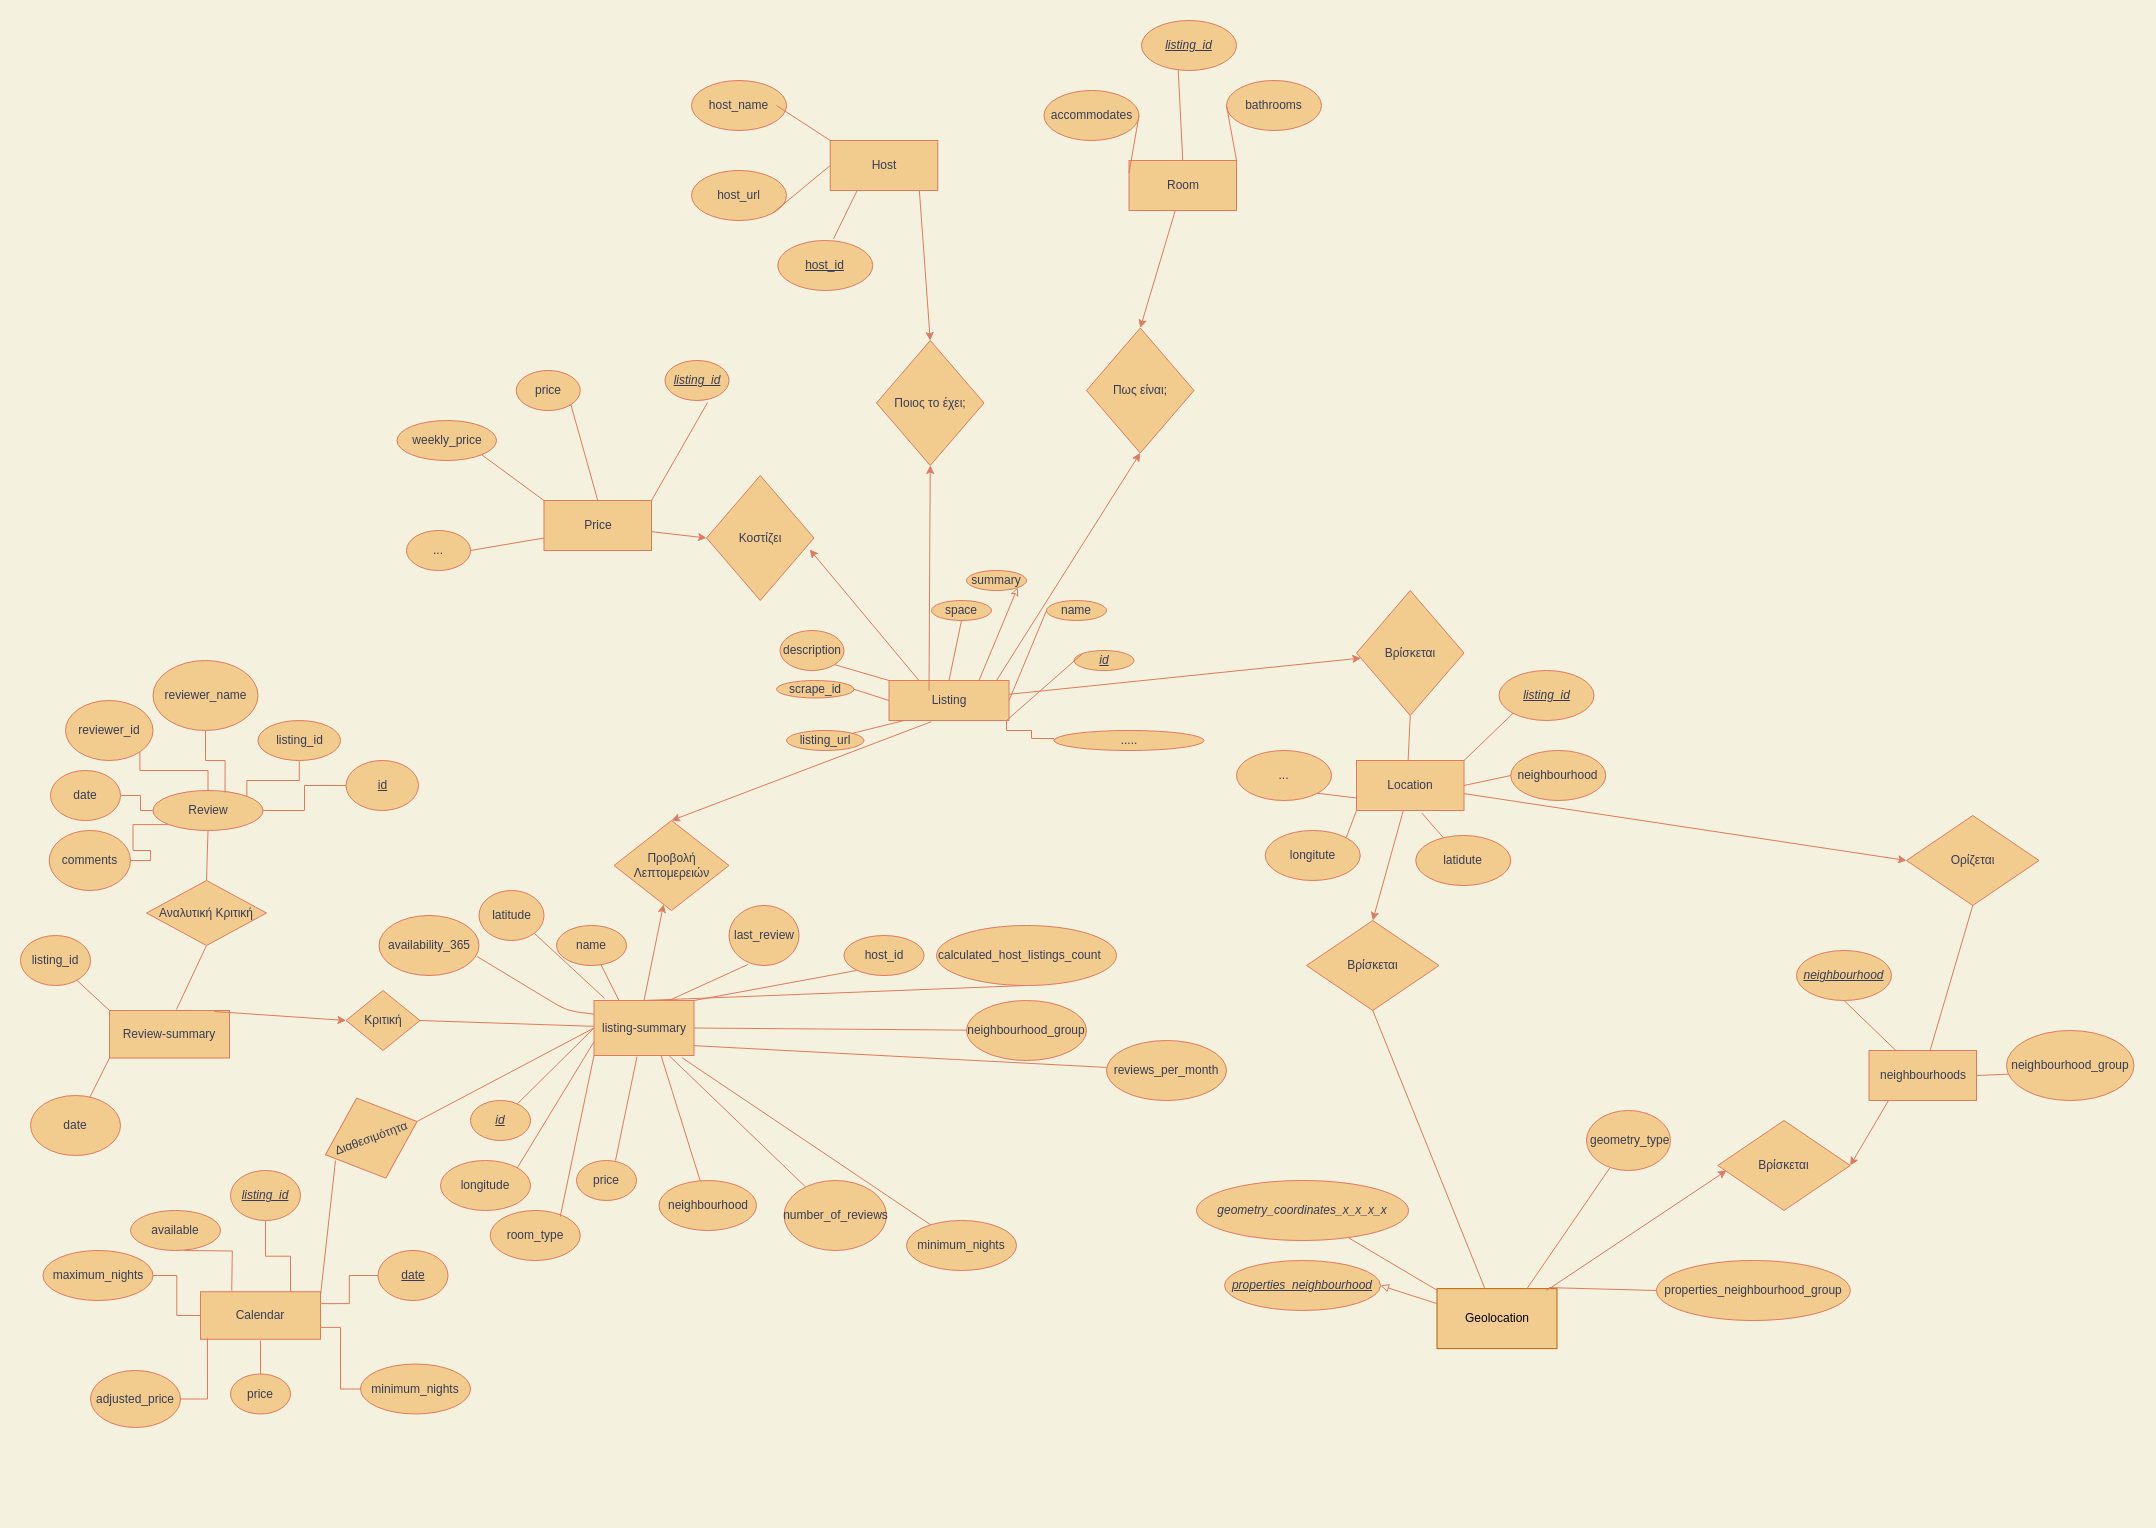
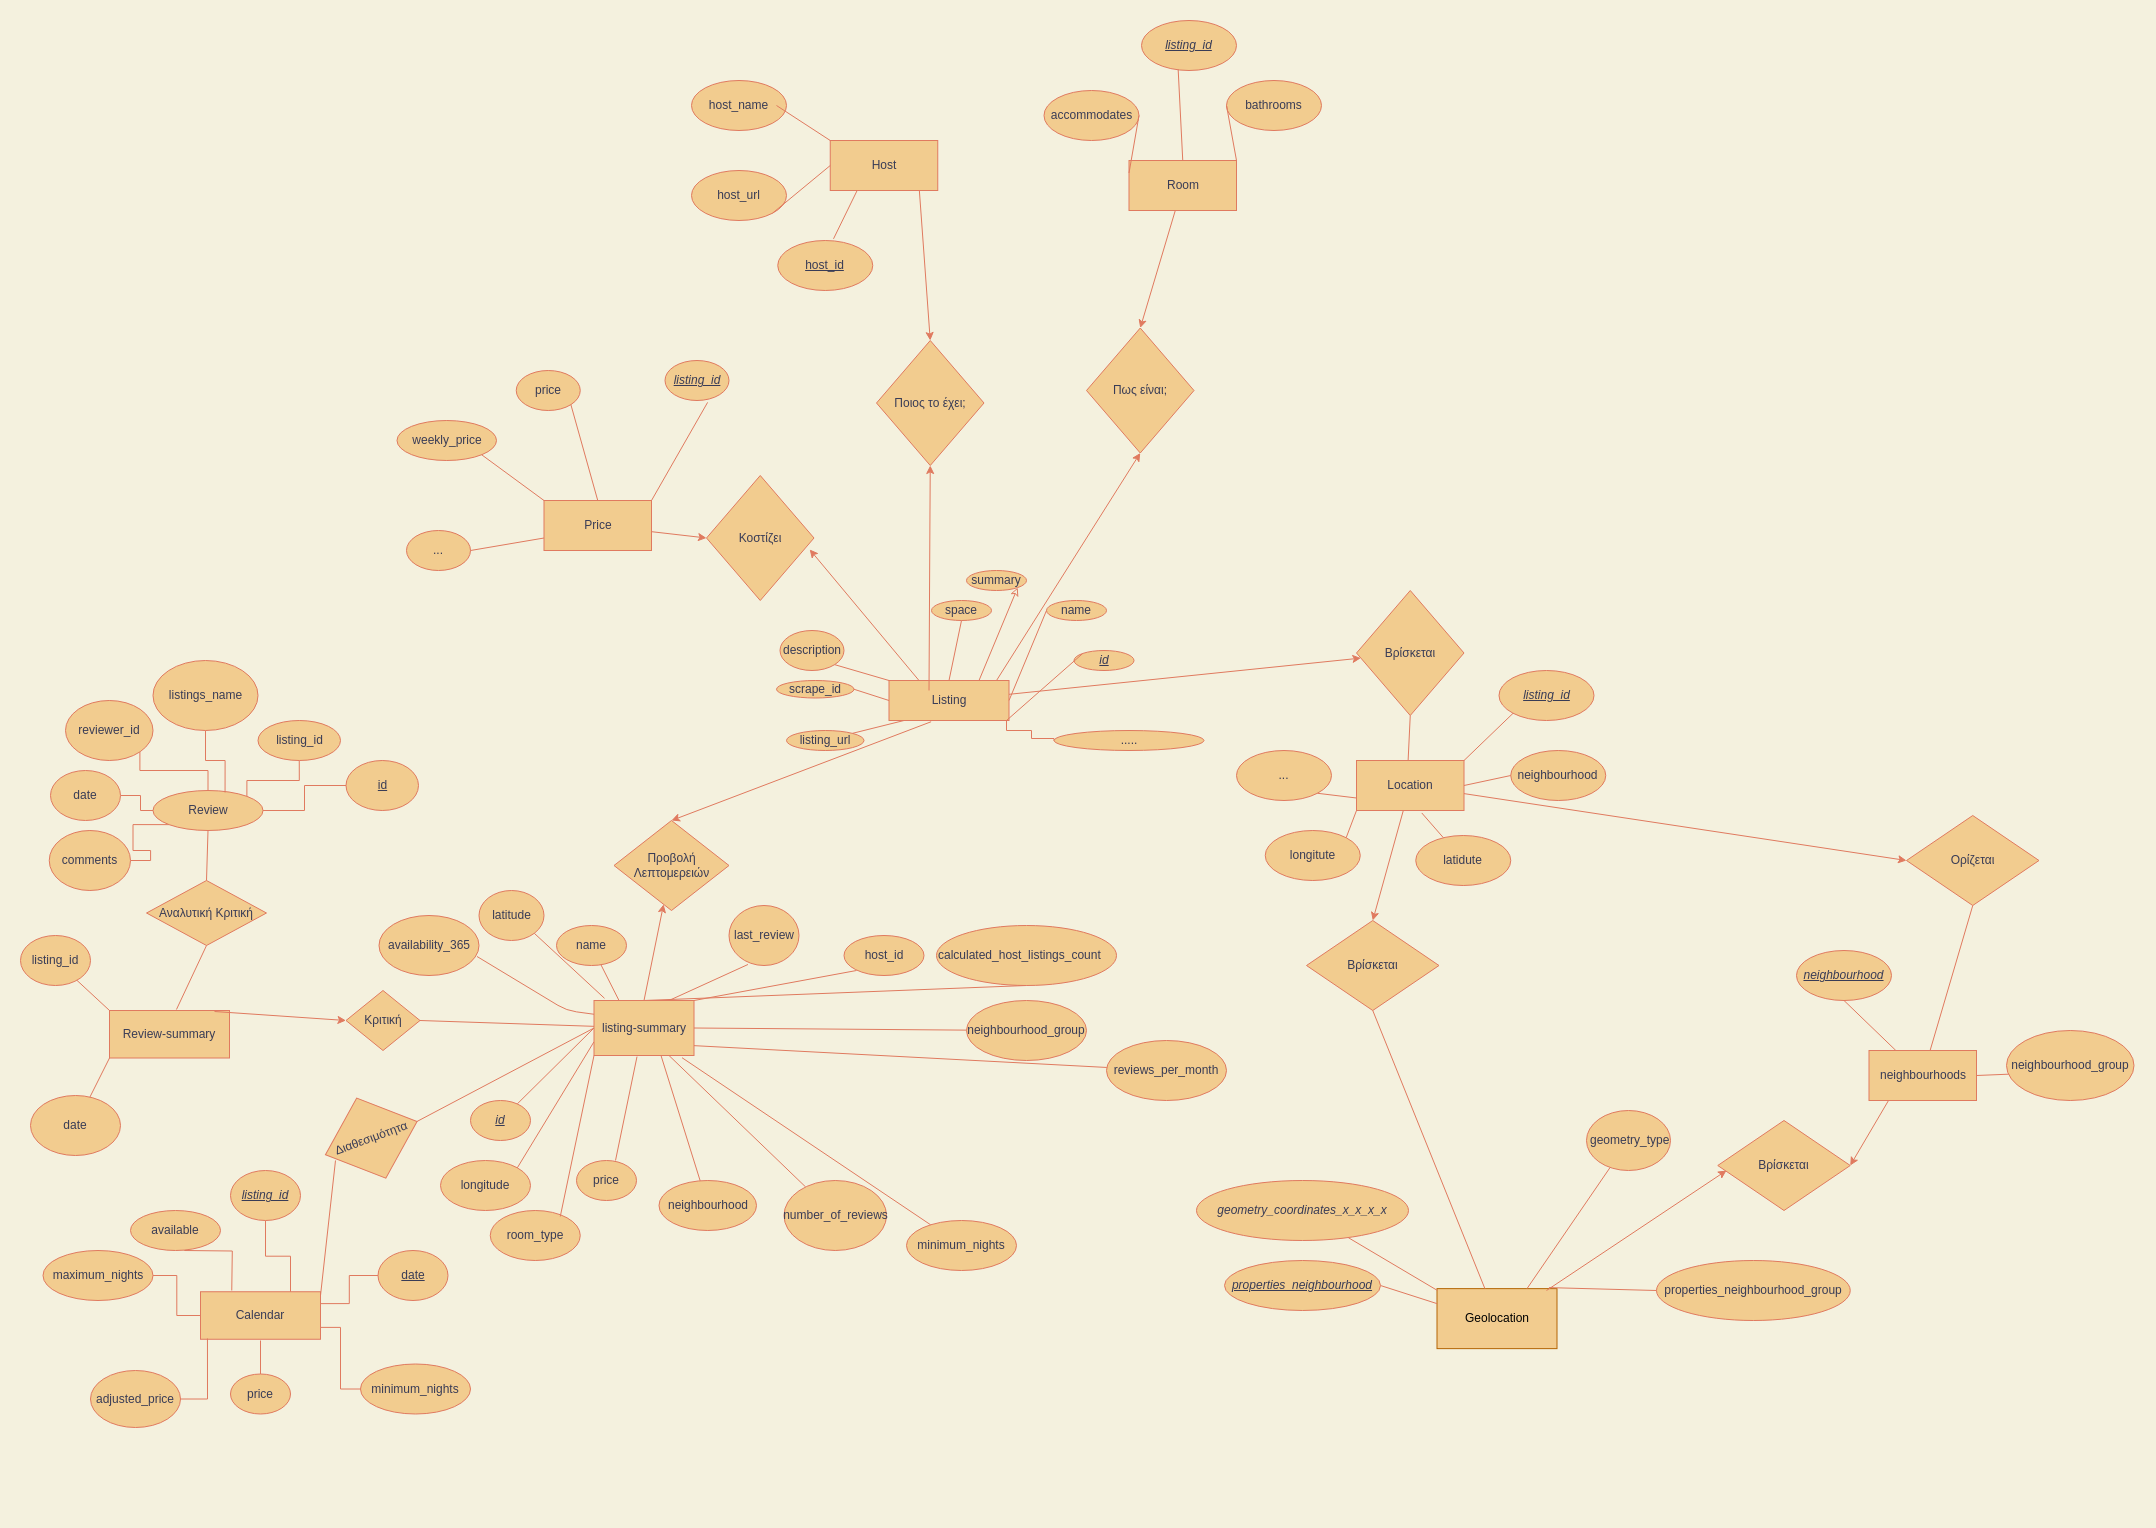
node "reviewer_name": label "reviewer_name" -> "listings_name"
edge "Geolocation" -> "properties_neighbourhood": arrowhead block -> none
